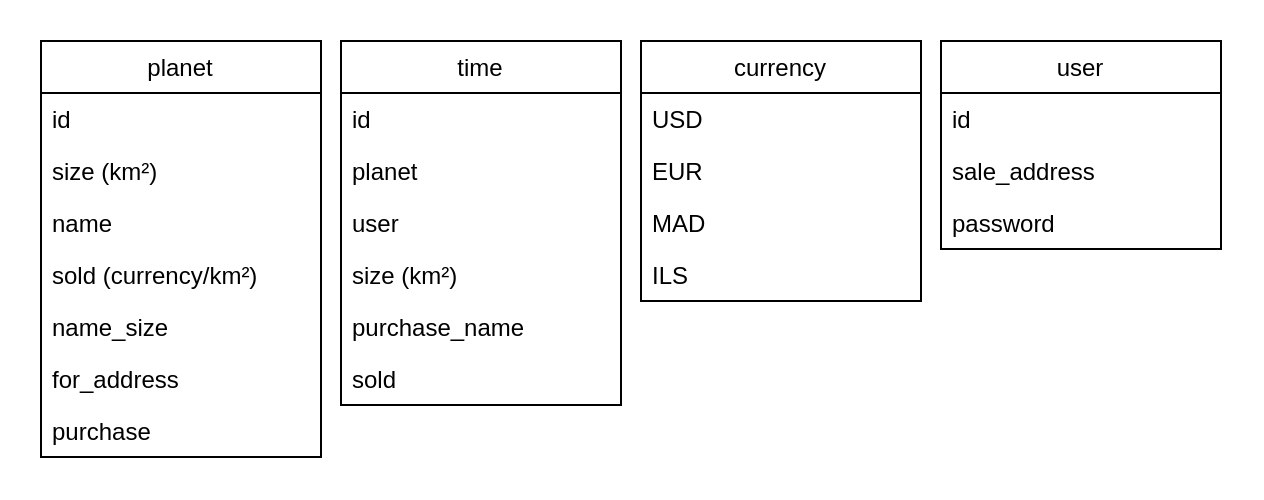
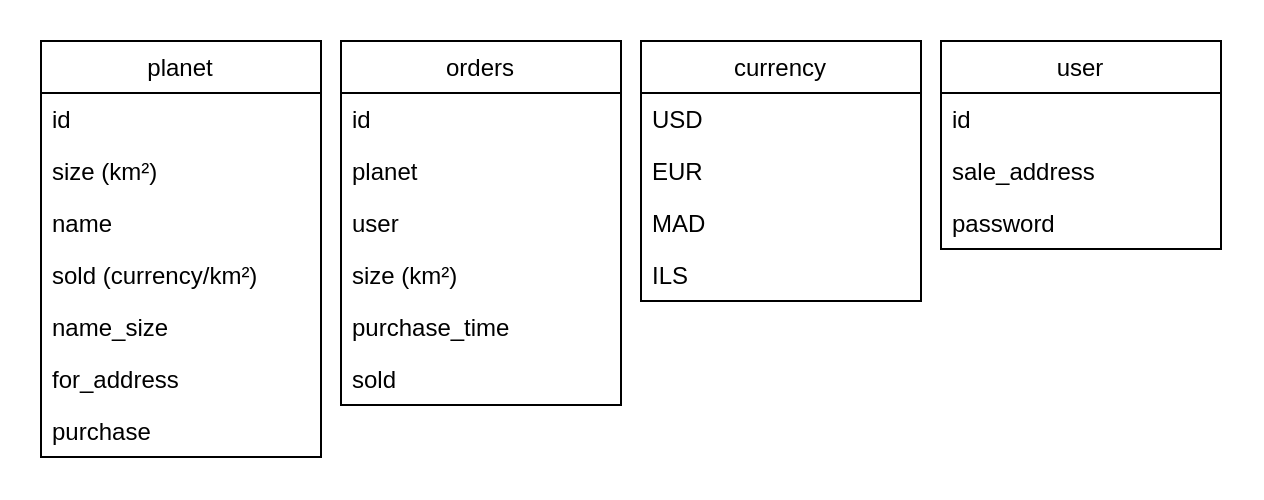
node "time": label "time" -> "orders"
node "purchase_name": label "purchase_name" -> "purchase_time"
